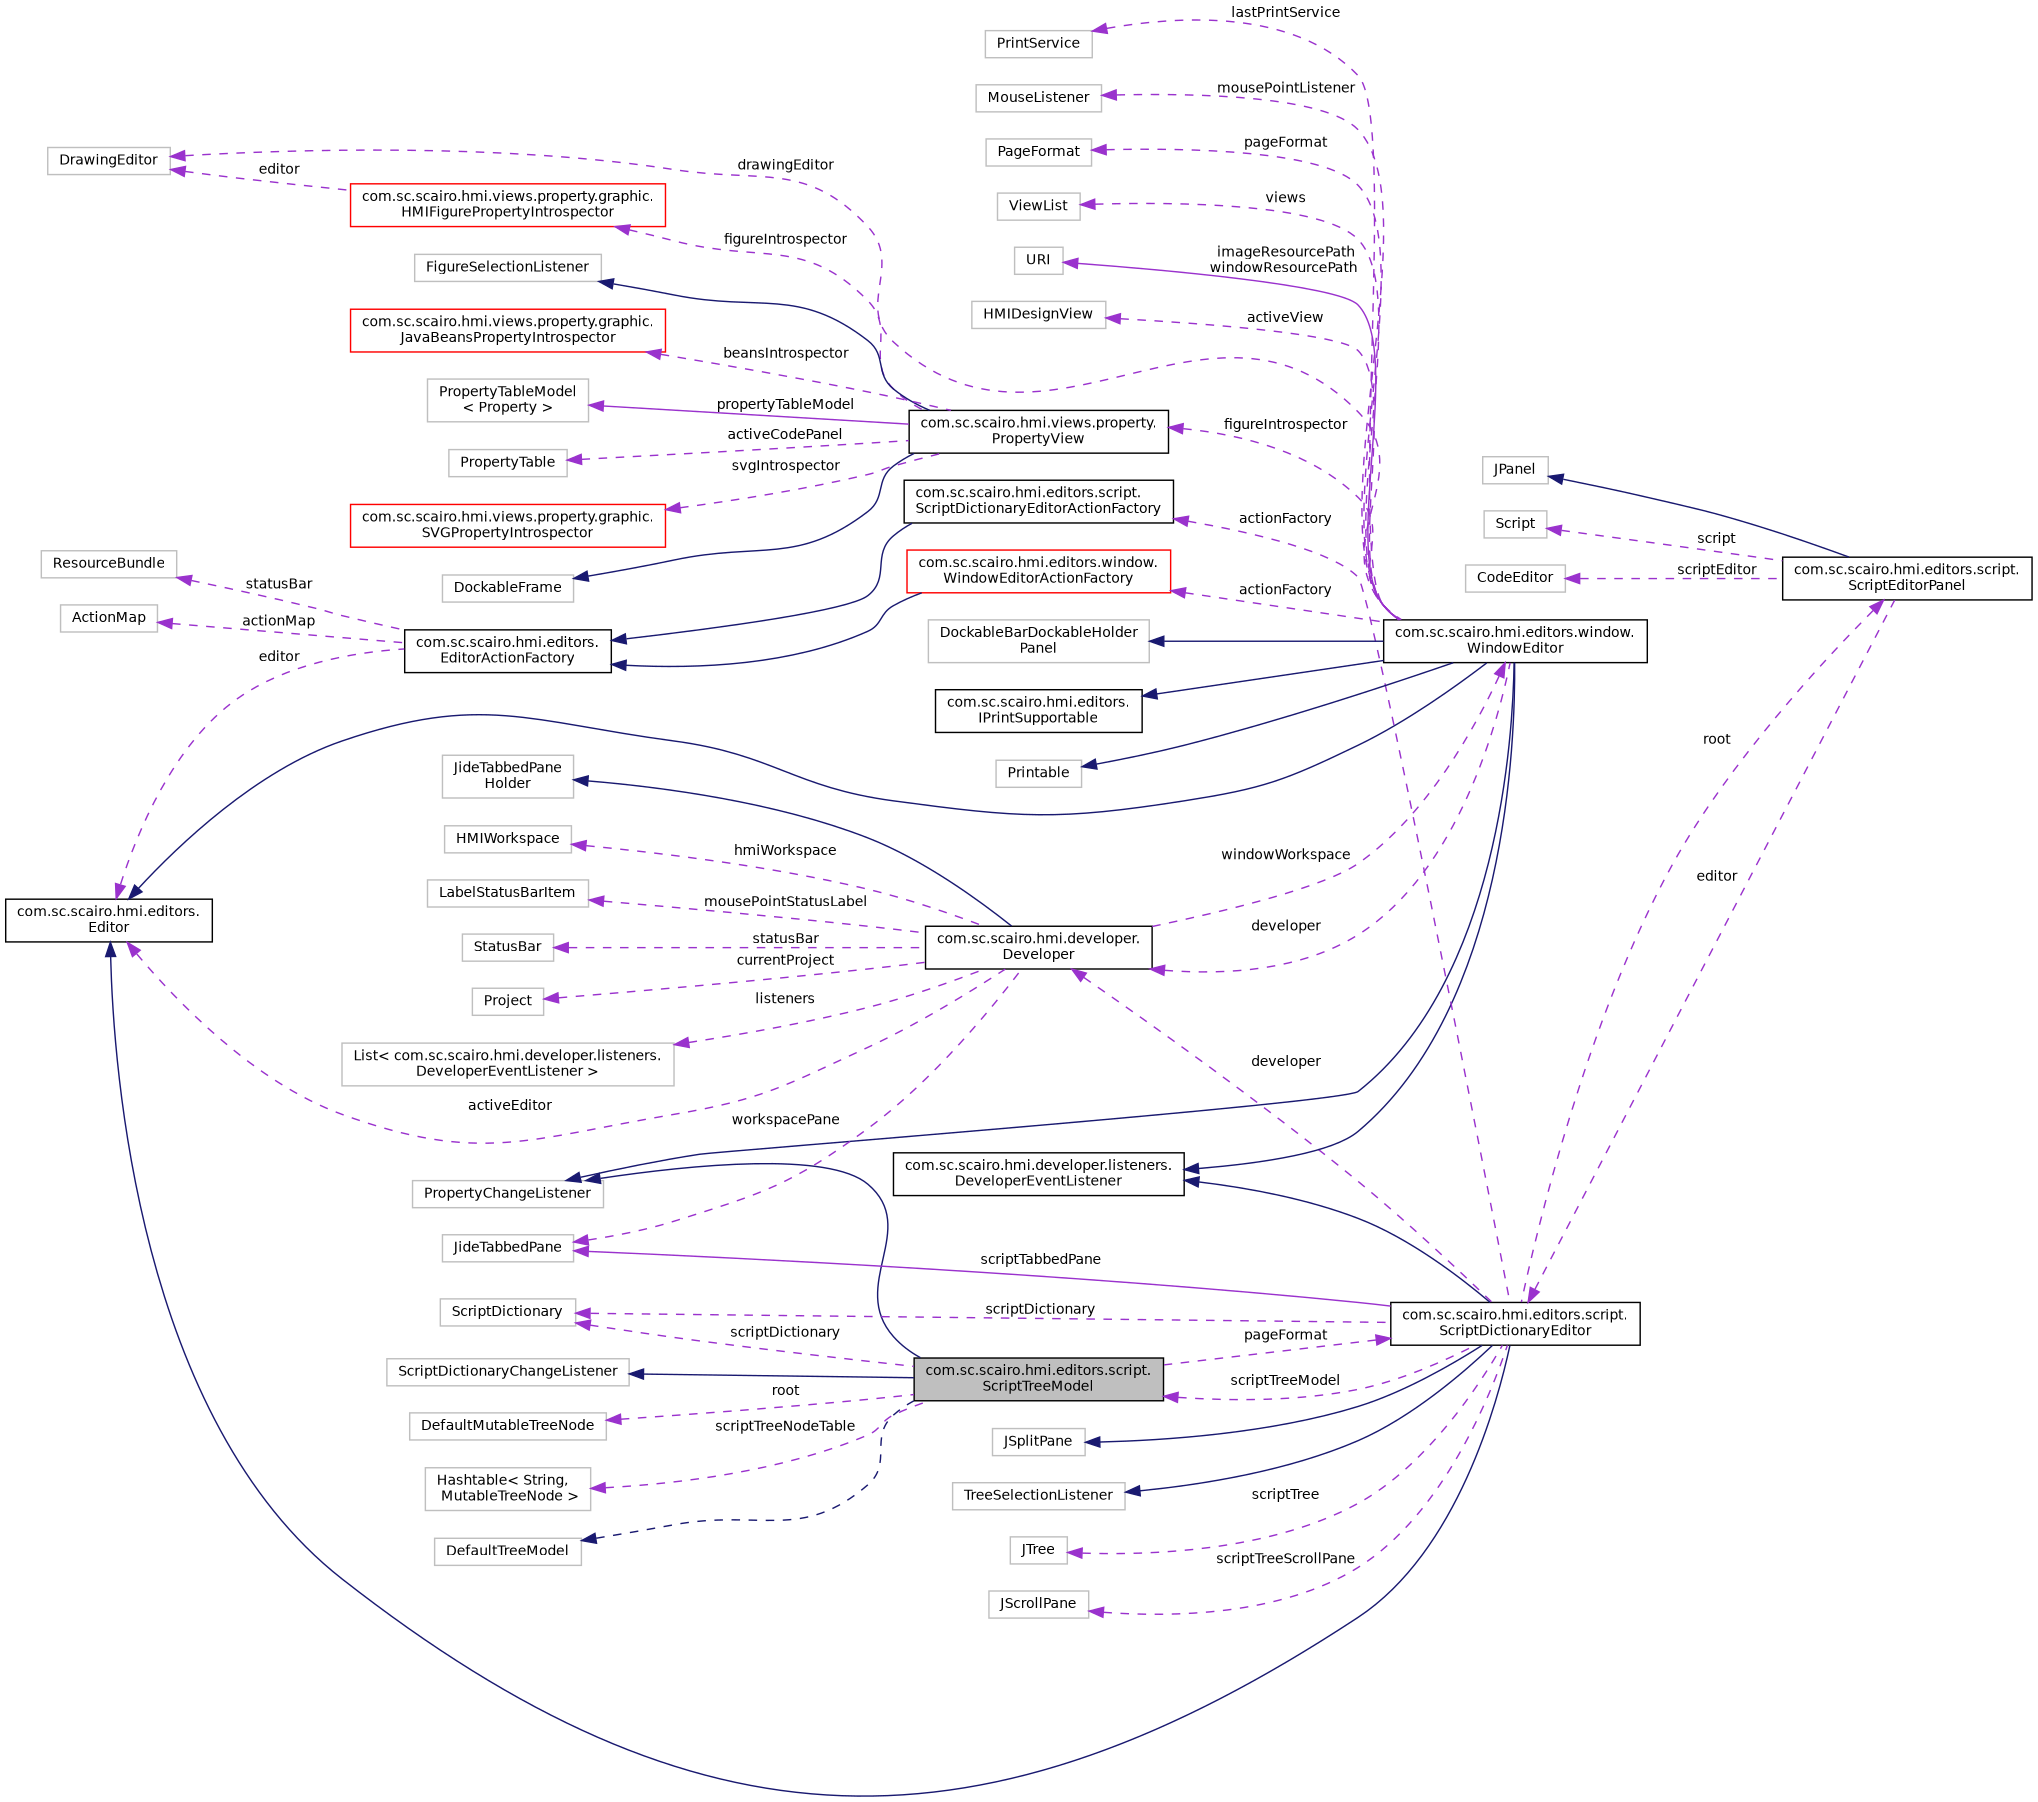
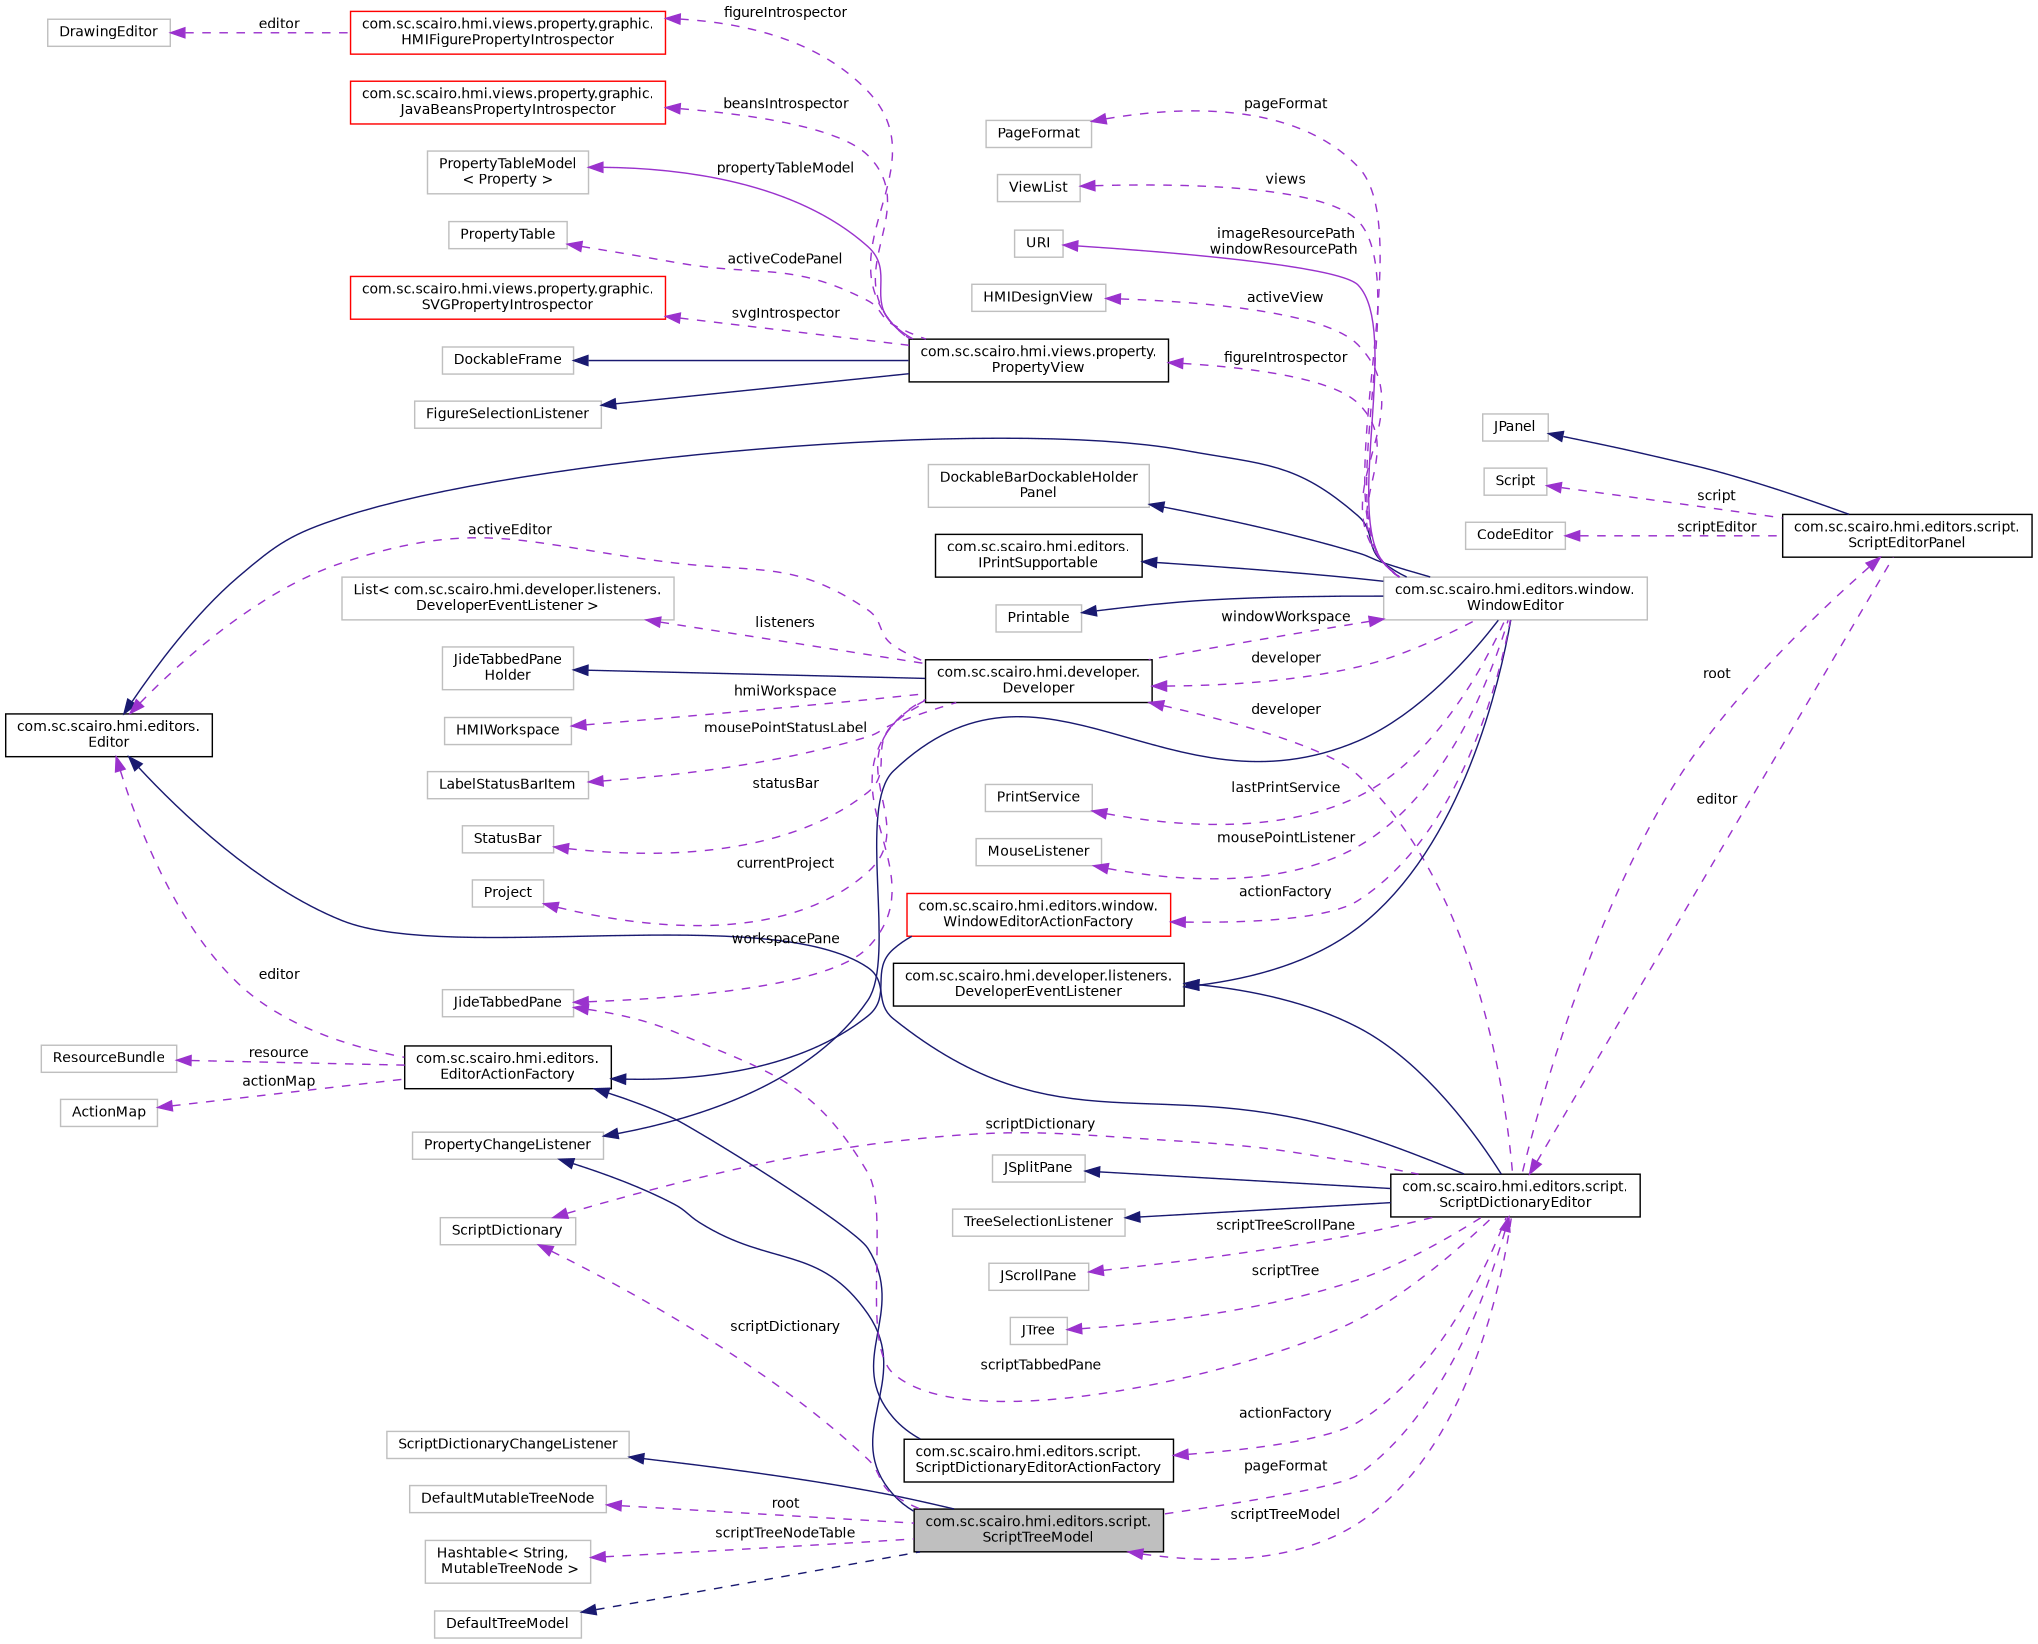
edge "com.sc.scairo.hmi.editors.window. WindowEditor" -> "DrawingEditor": removed, label "drawingEditor"
edge "com.sc.scairo.hmi.editors. EditorActionFactory" -> "ResourceBundle": label " statusBar" -> " resource"
node "com.sc.scairo.hmi.editors.window. WindowEditor": color black -> grey75
edge "com.sc.scairo.hmi.editors.script. ScriptDictionaryEditor" -> "JideTabbedPane": style solid -> dashed
